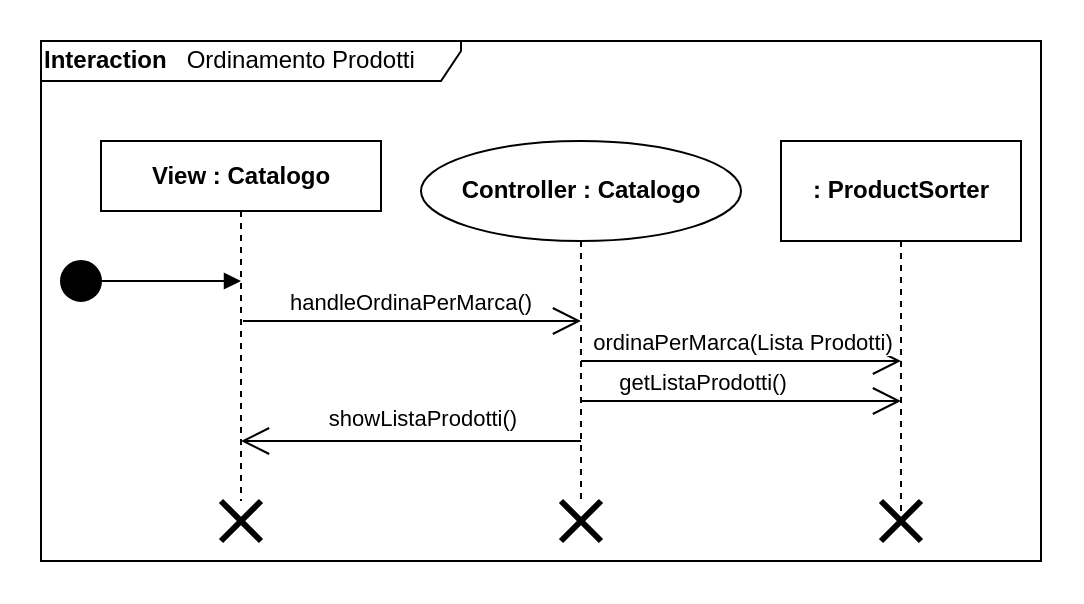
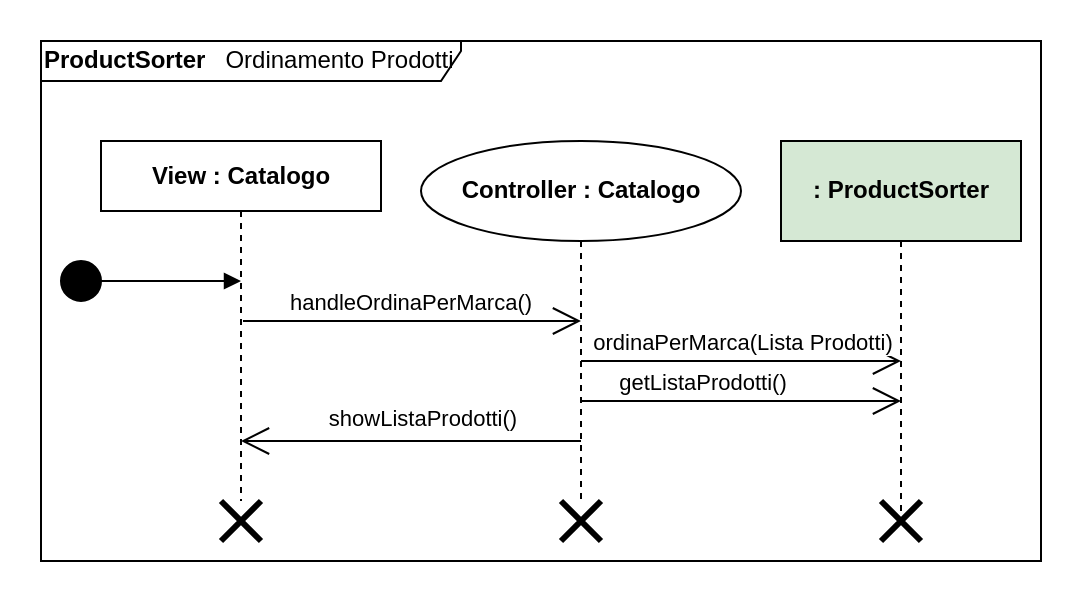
node "Interaction Ordinamento Prodotti": label "Interaction Ordinamento Prodotti" -> "ProductSorter Ordinamento Prodotti"
node ": ProductSorter": fillcolor #ffffff -> #d5e8d4
